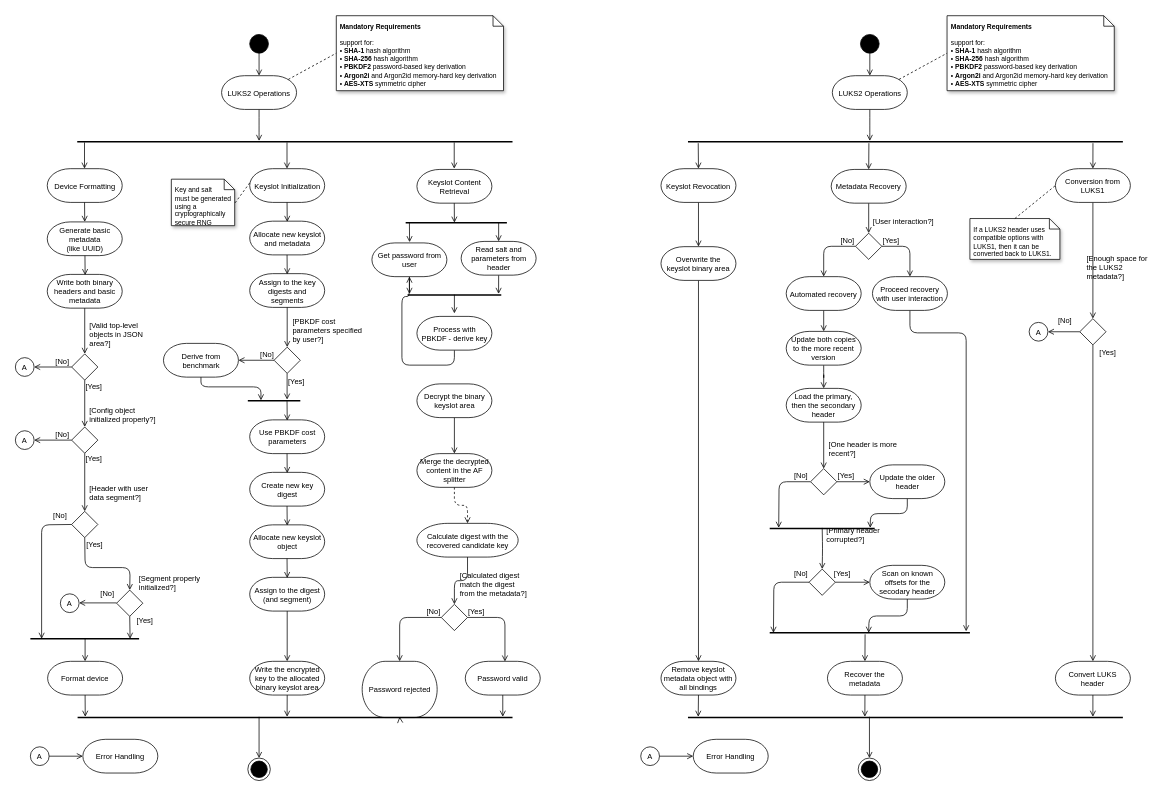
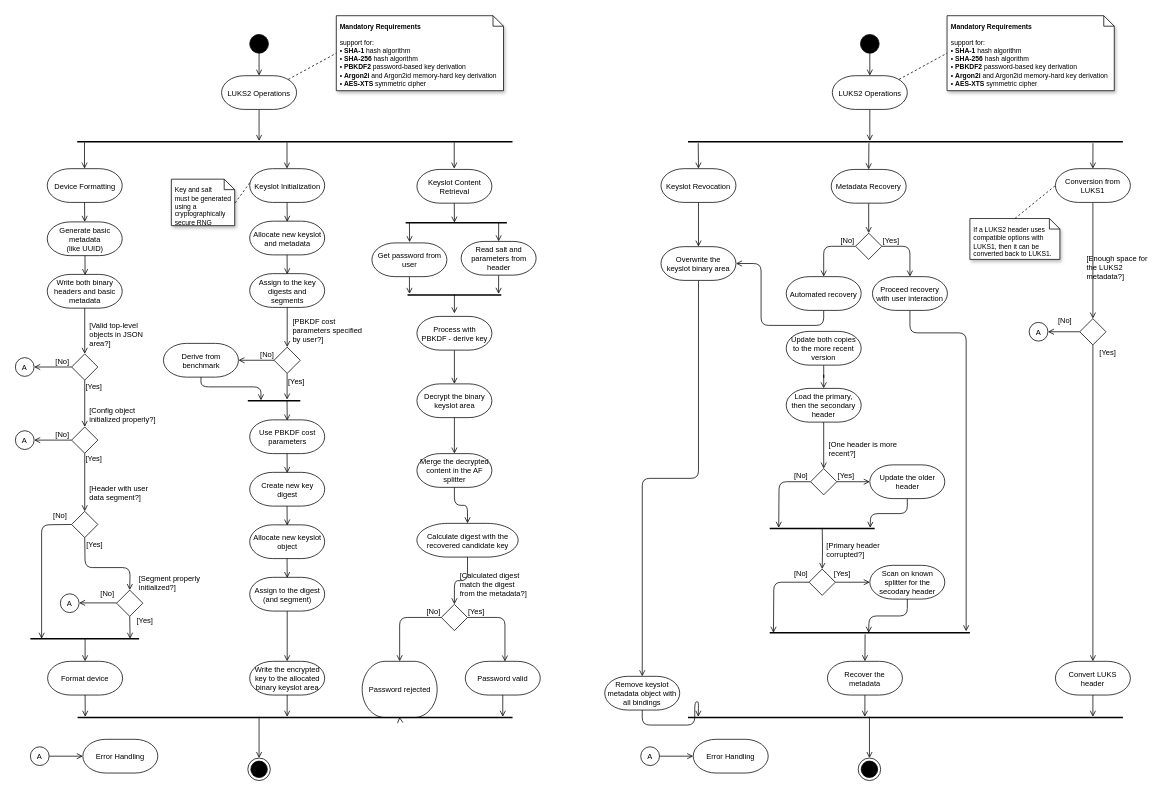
node "[User interaction?]": removed
edge "Automated recovery" -> "Update both copies to the more recent version": now "Automated recovery" -> "Overwrite the keyslot binary area"
edge "Process with PBKDF - derive key" -> "Get password from user": now "Process with PBKDF - derive key" -> "Decrypt the binary keyslot area"
edge "Merge the decrypted content in the AF splitter" -> "Calculate digest with the recovered candidate key": style dashed -> solid
node "[Primary header corrupted?]": moved (861, 535) -> (861, 550)
node "Scan on known offsets for the secodary header": label "Scan on known offsets for the secodary header" -> "Scan on known splitter for the secodary header"
node "Remove keyslot metadata object with all bindings": moved (699, 678) -> (642, 693)
